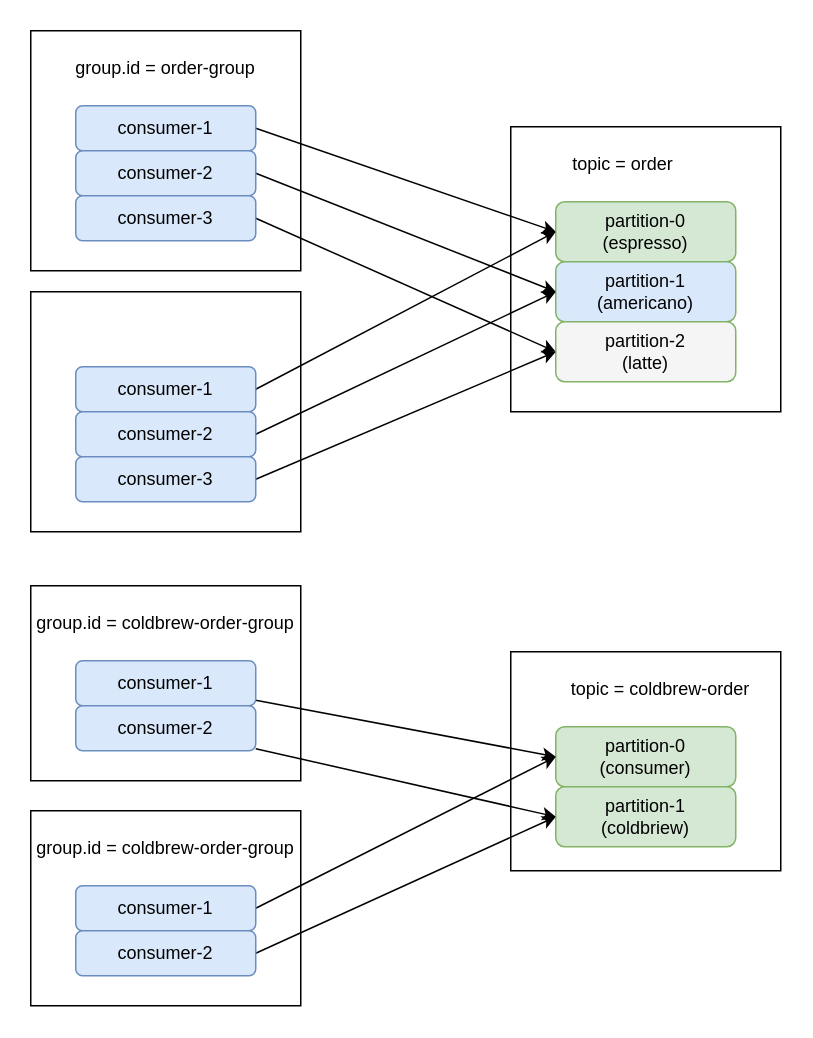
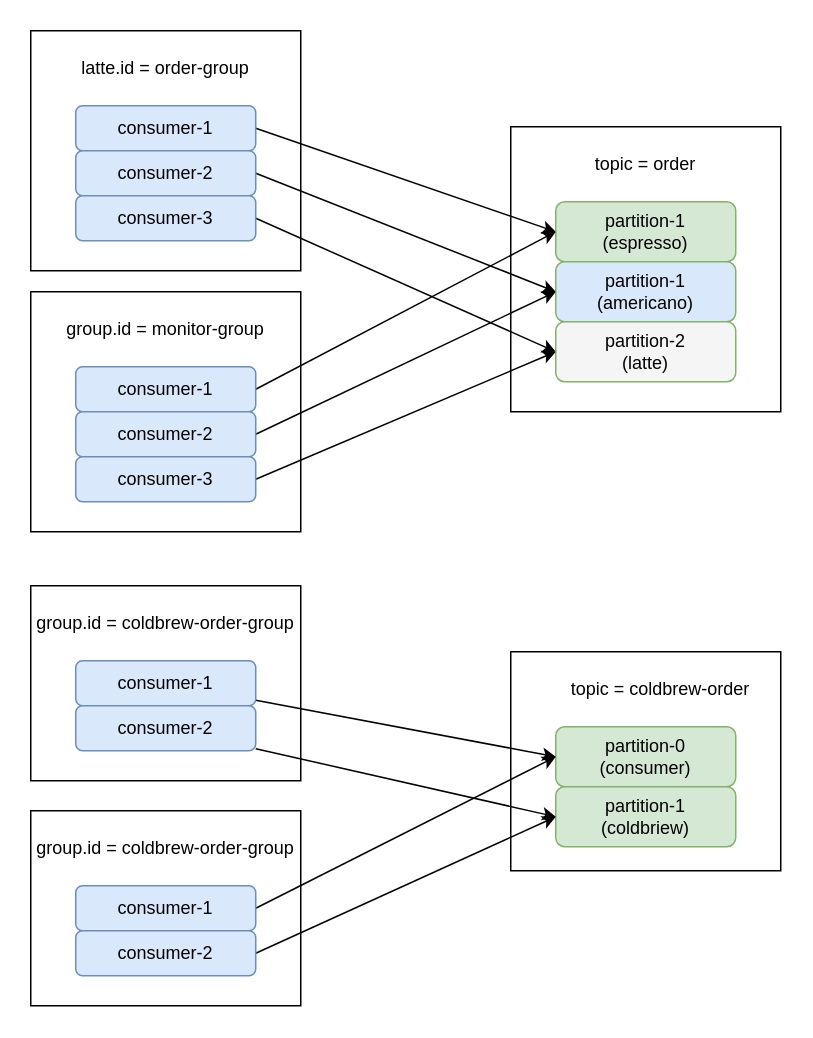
node "group.id = order-group": label "group.id = order-group" -> "latte.id = order-group"
node "topic = order": moved (623, 164) -> (646, 164)
node "partition-0 (espresso)": label "partition-0 (espresso)" -> "partition-1 (espresso)"
node "group.id = monitor-group": added
